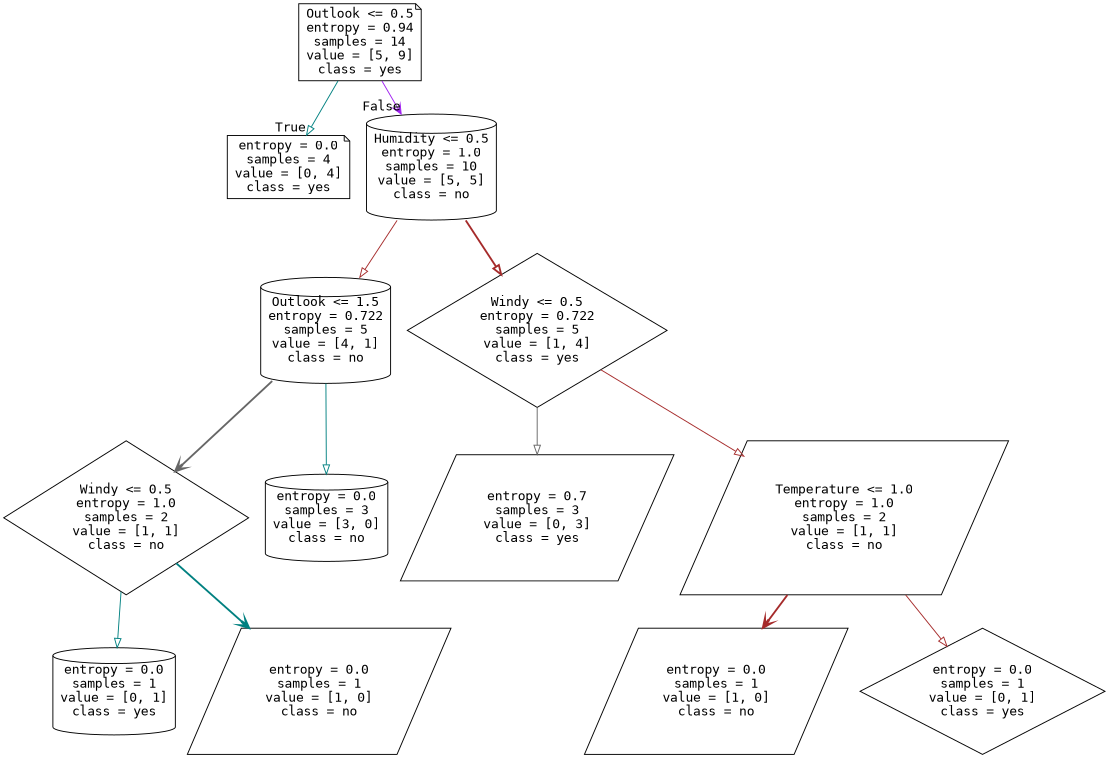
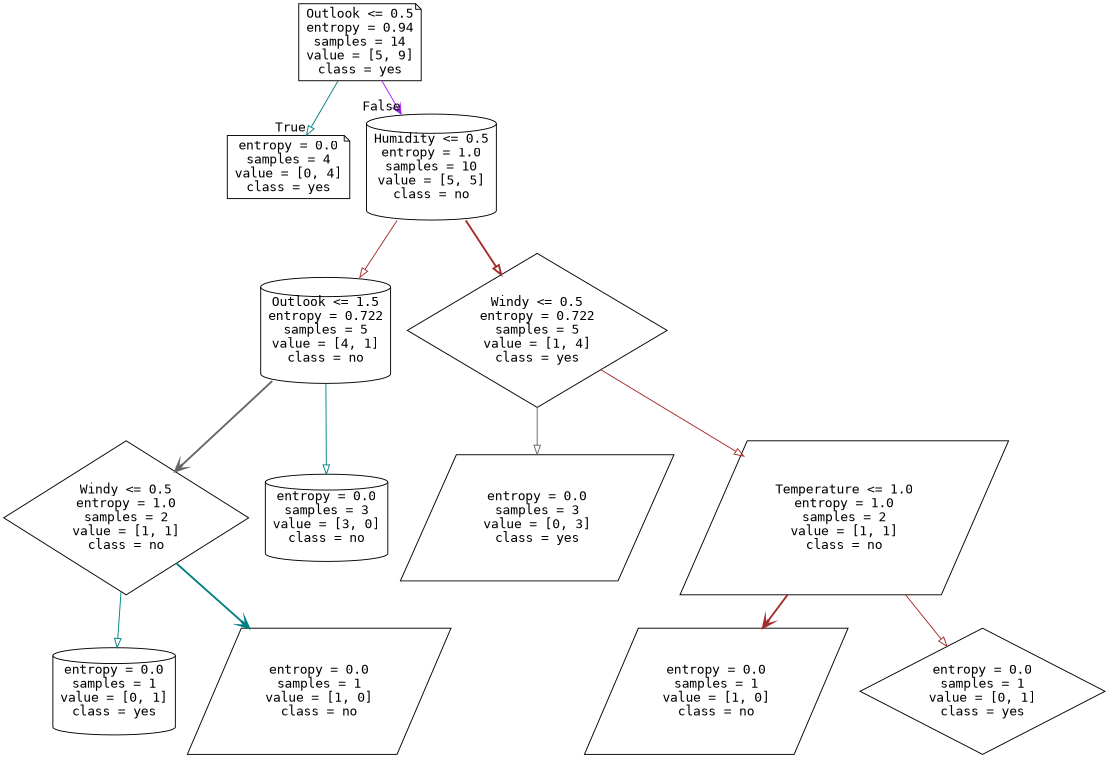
node "entropy = 0.7 samples = 3 value = [0, 3] class = yes": label "entropy = 0.7 samples = 3 value = [0, 3] class = yes" -> "entropy = 0.0 samples = 3 value = [0, 3] class = yes"
